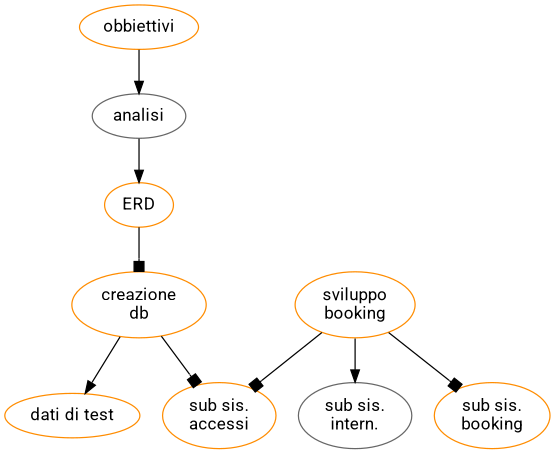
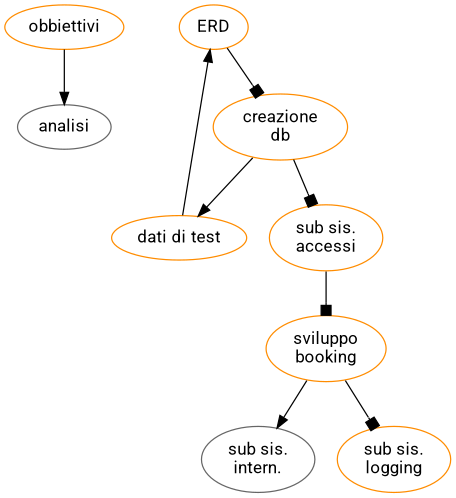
edge "analisi" -> "ERD": now "dati di test" -> "ERD"
edge "sviluppo booking" -> "sub sis. accessi": reversed
node "sub sis. booking": label "sub sis. booking" -> "sub sis. logging"
